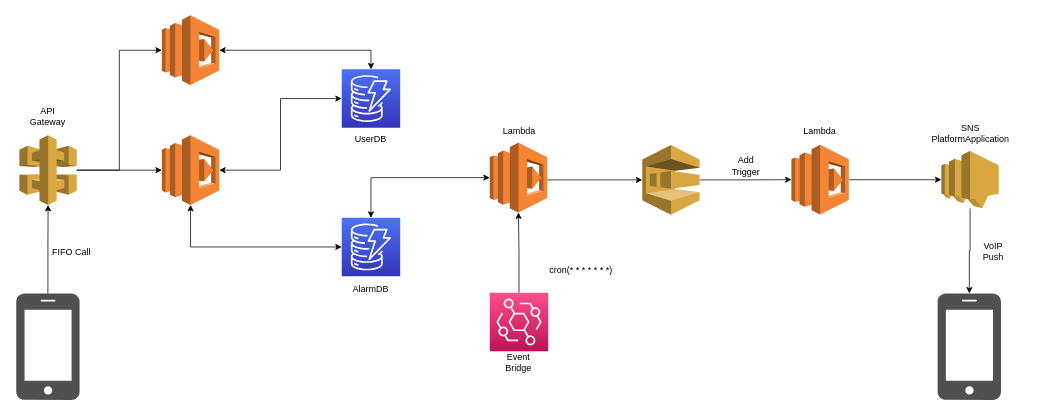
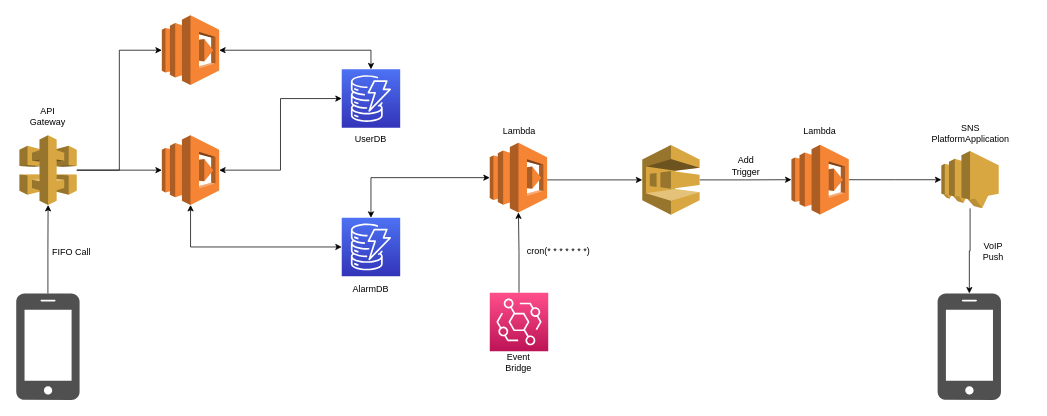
node "cron(* * * * * * *)": moved (581, 270) -> (559, 252)
